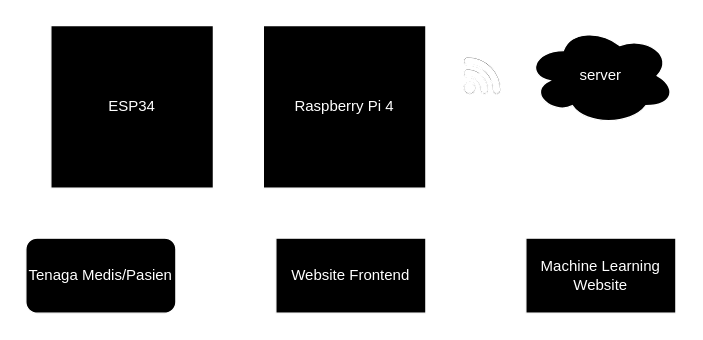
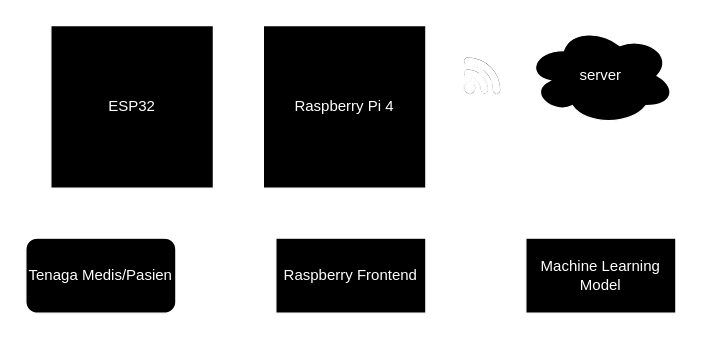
node "ESP34": label "ESP34" -> "ESP32"
node "Website Frontend": label "Website Frontend" -> "Raspberry Frontend"
node "Machine Learning Website": label "Machine Learning Website" -> "Machine Learning Model"
